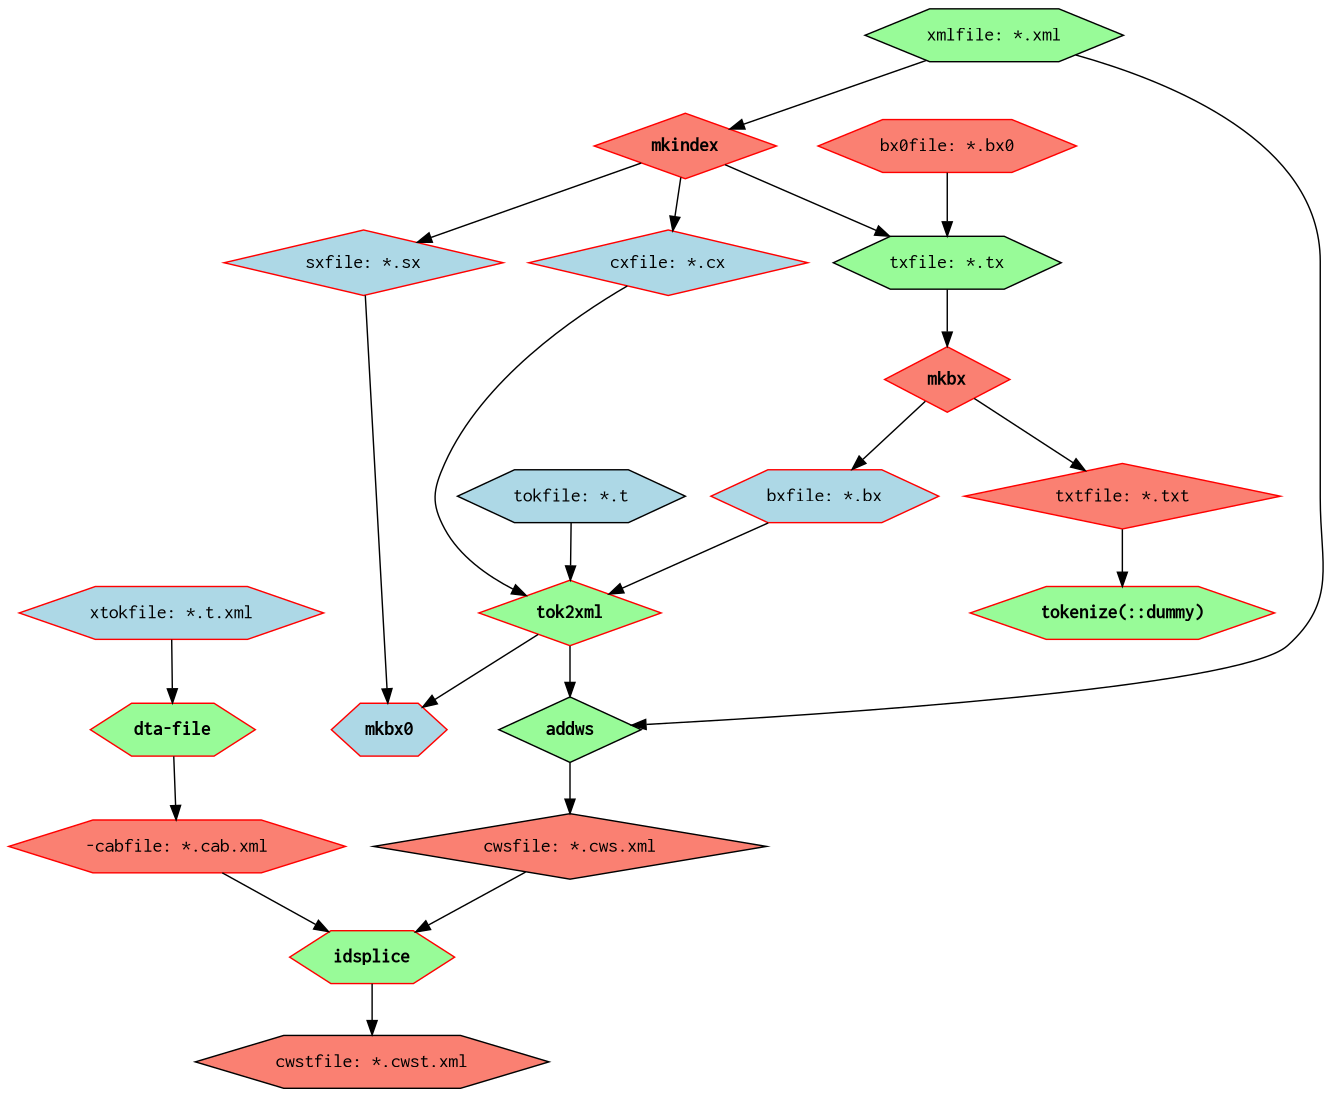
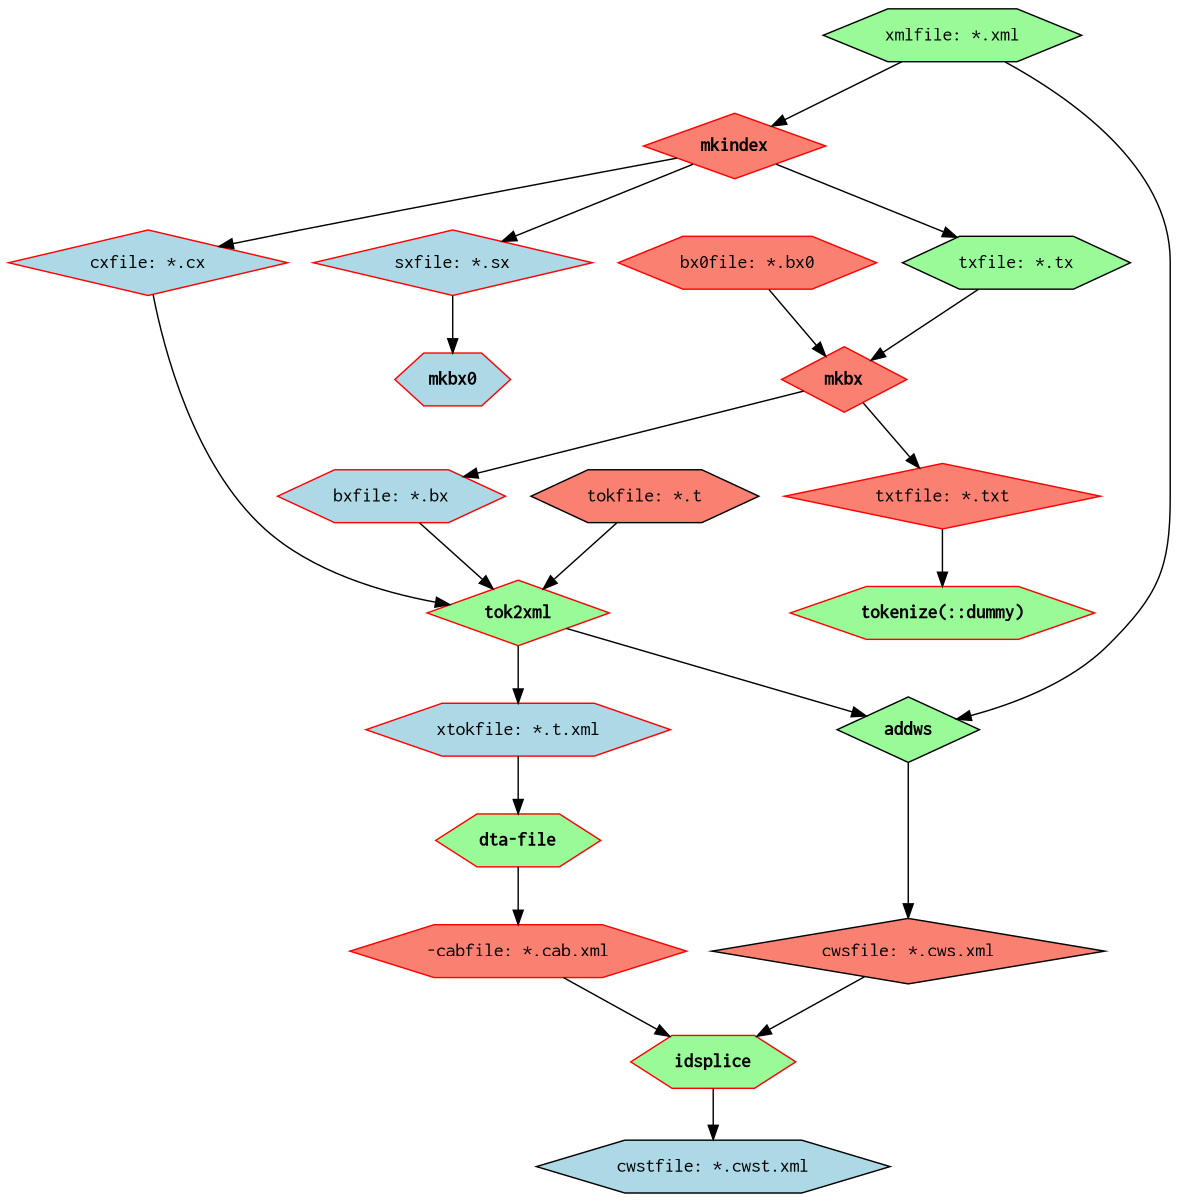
edge "bx0file: *.bx0" -> "txfile: *.tx": now "bx0file: *.bx0" -> "mkbx"
node "tokfile: *.t": fillcolor lightblue -> salmon
edge "tok2xml" -> "mkbx0": now "tok2xml" -> "xtokfile: *.t.xml"
node "cwstfile: *.cwst.xml": fillcolor salmon -> lightblue
